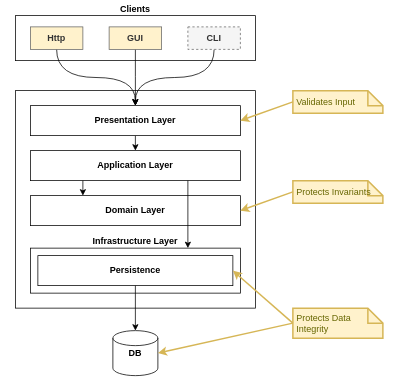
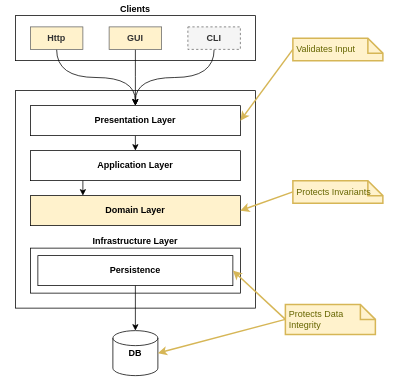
node "Validates Input": moved (338, 102) -> (338, 49)
node "Domain Layer": fillcolor #ffffff -> #fff2cc
edge "Application Layer" -> "Infrastructure Layer": removed
node "Protects Data Integrity": moved (338, 323) -> (330, 319)
